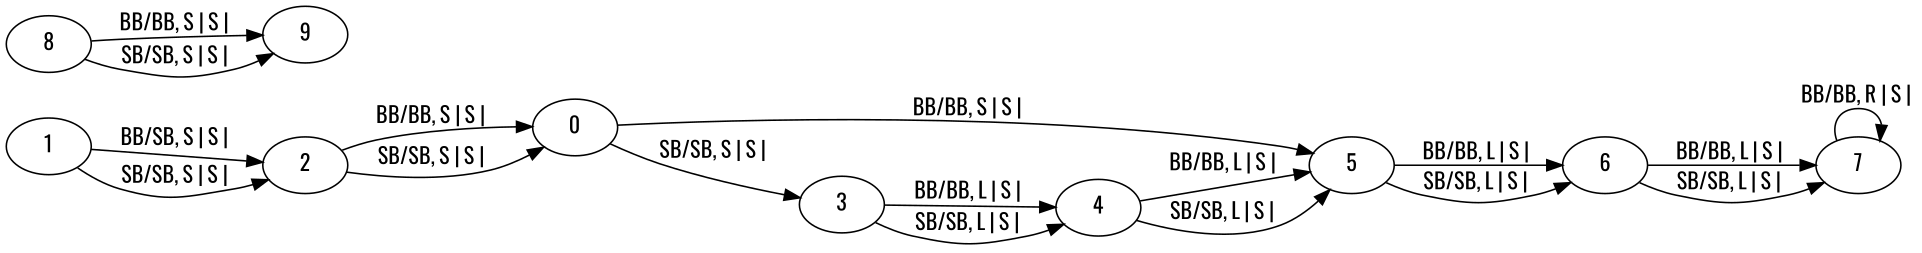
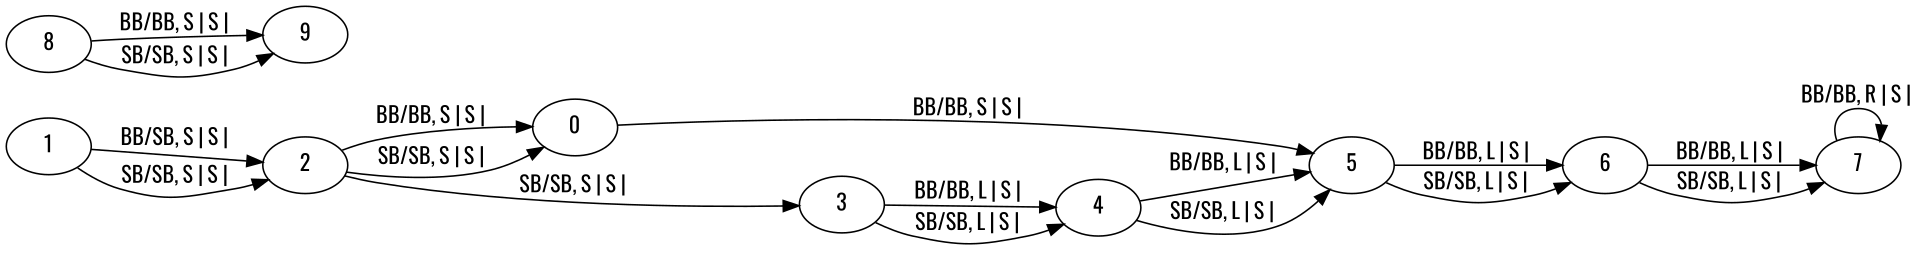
edge "0" -> "3": now "2" -> "3"
